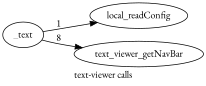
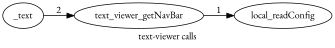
edge "_text" -> "local_readConfig": now "text_viewer_getNavBar" -> "local_readConfig"
edge "_text" -> "text_viewer_getNavBar": label "8" -> "2"
